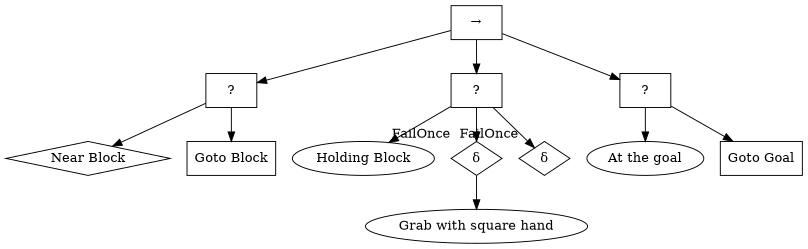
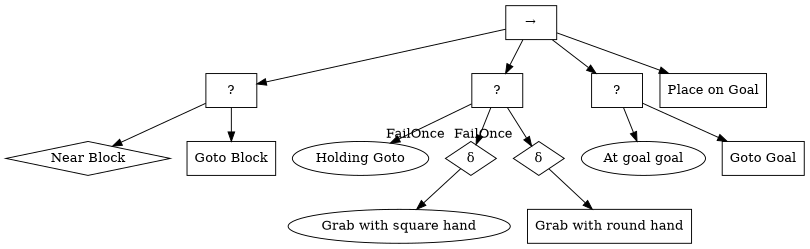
node "Place on Goal": added
node "Holding Block": label "Holding Block" -> "Holding Goto"
node "At the goal": label "At the goal" -> "At goal goal"
node "Grab with round hand": added
